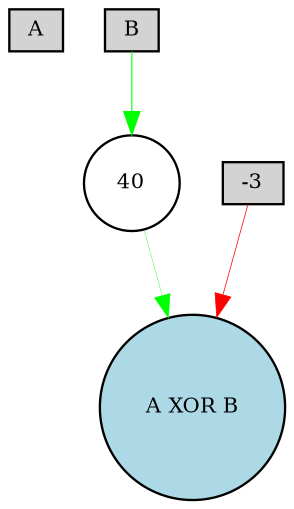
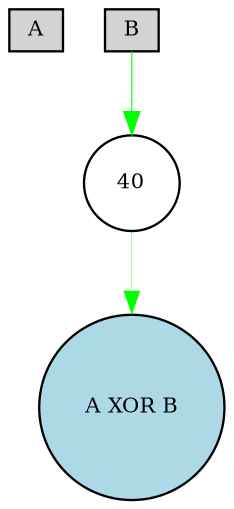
node "-3": removed
